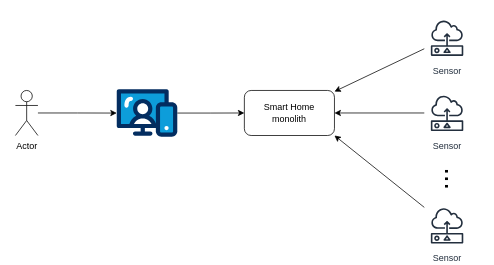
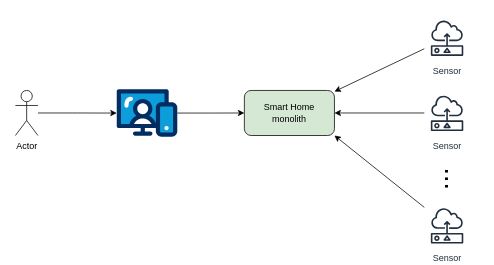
node "Smart Home monolith": fillcolor #ffffff -> #d5e8d4
